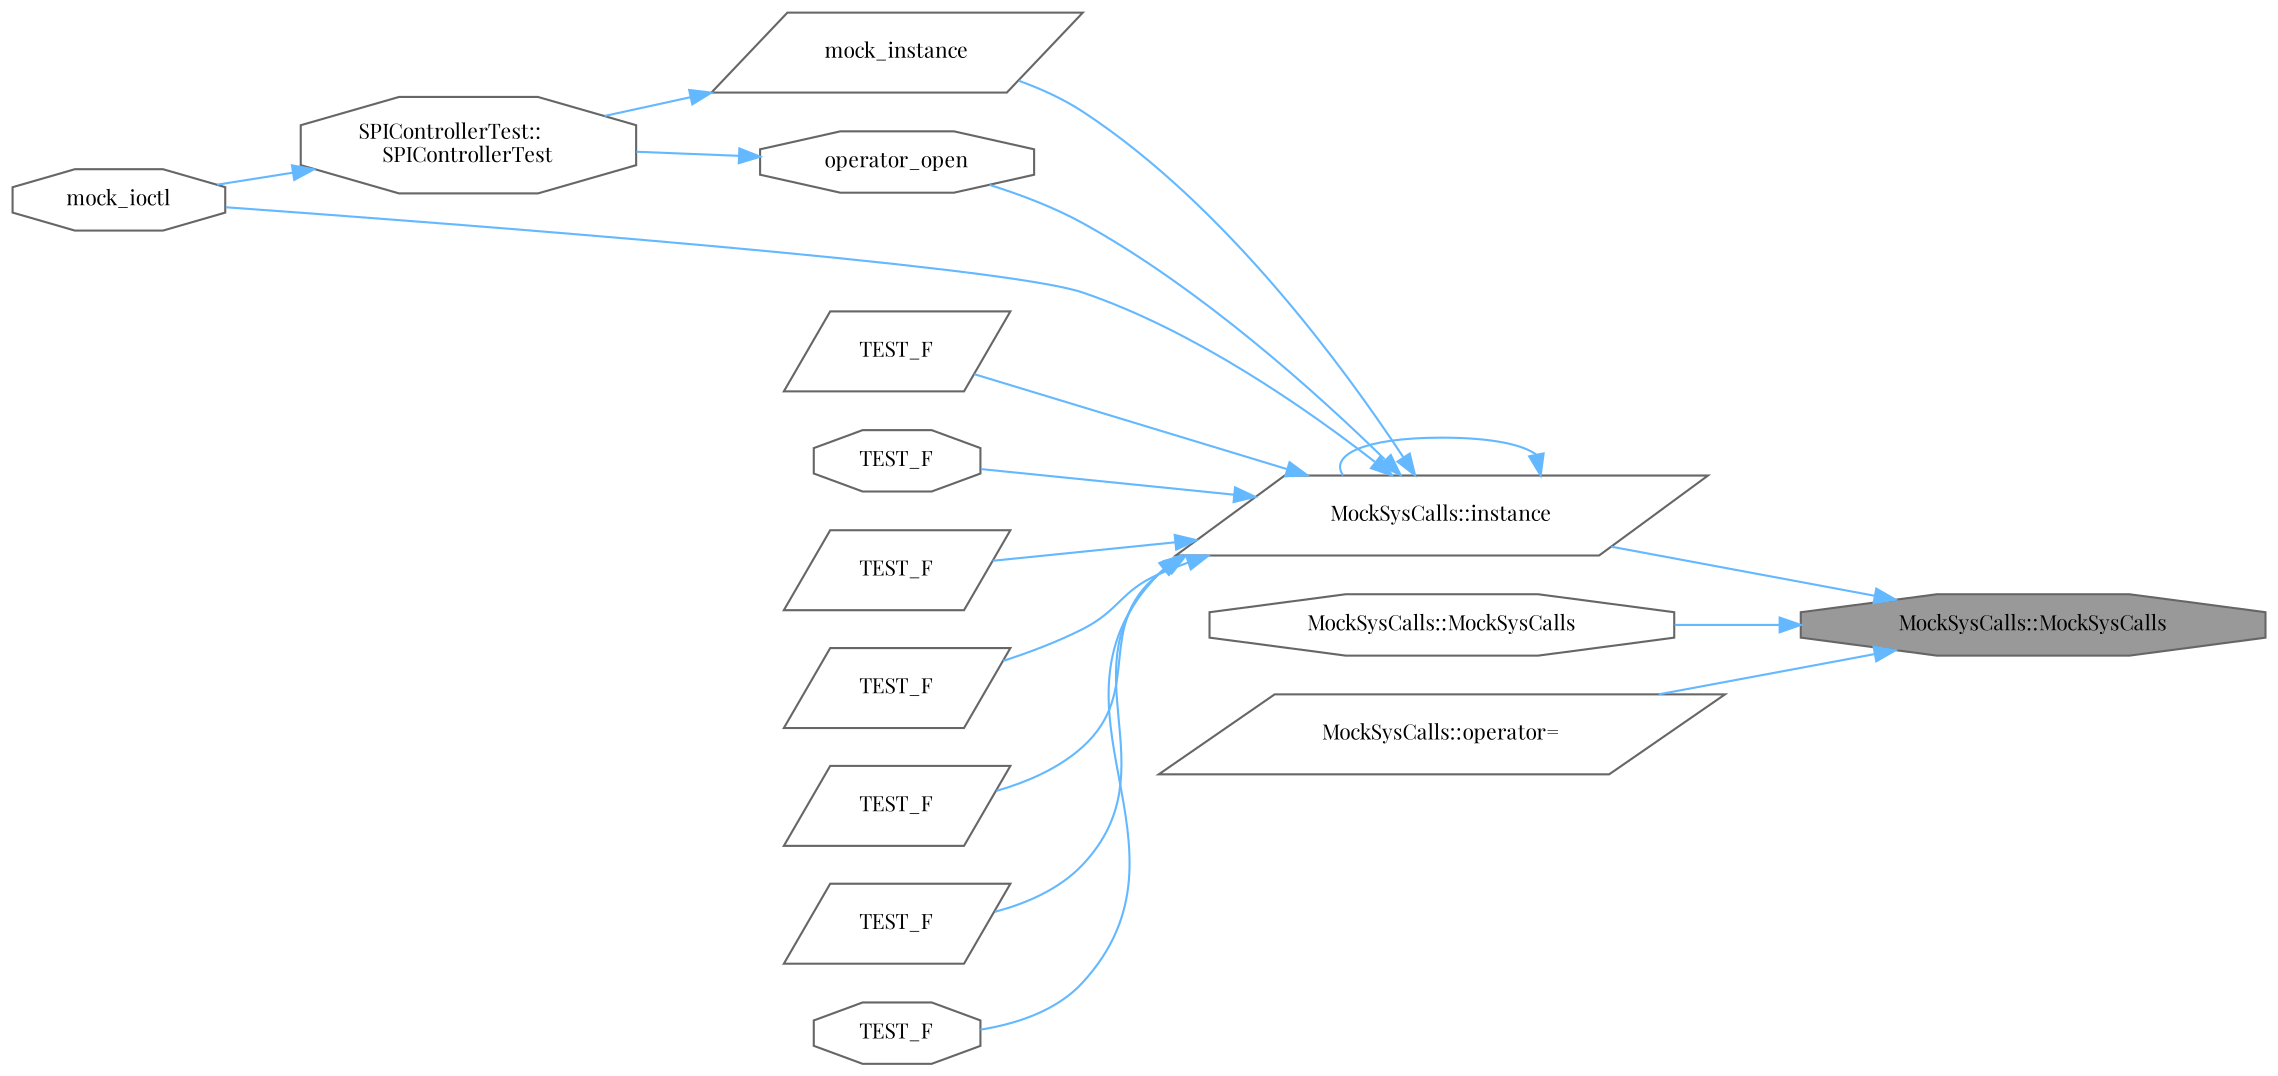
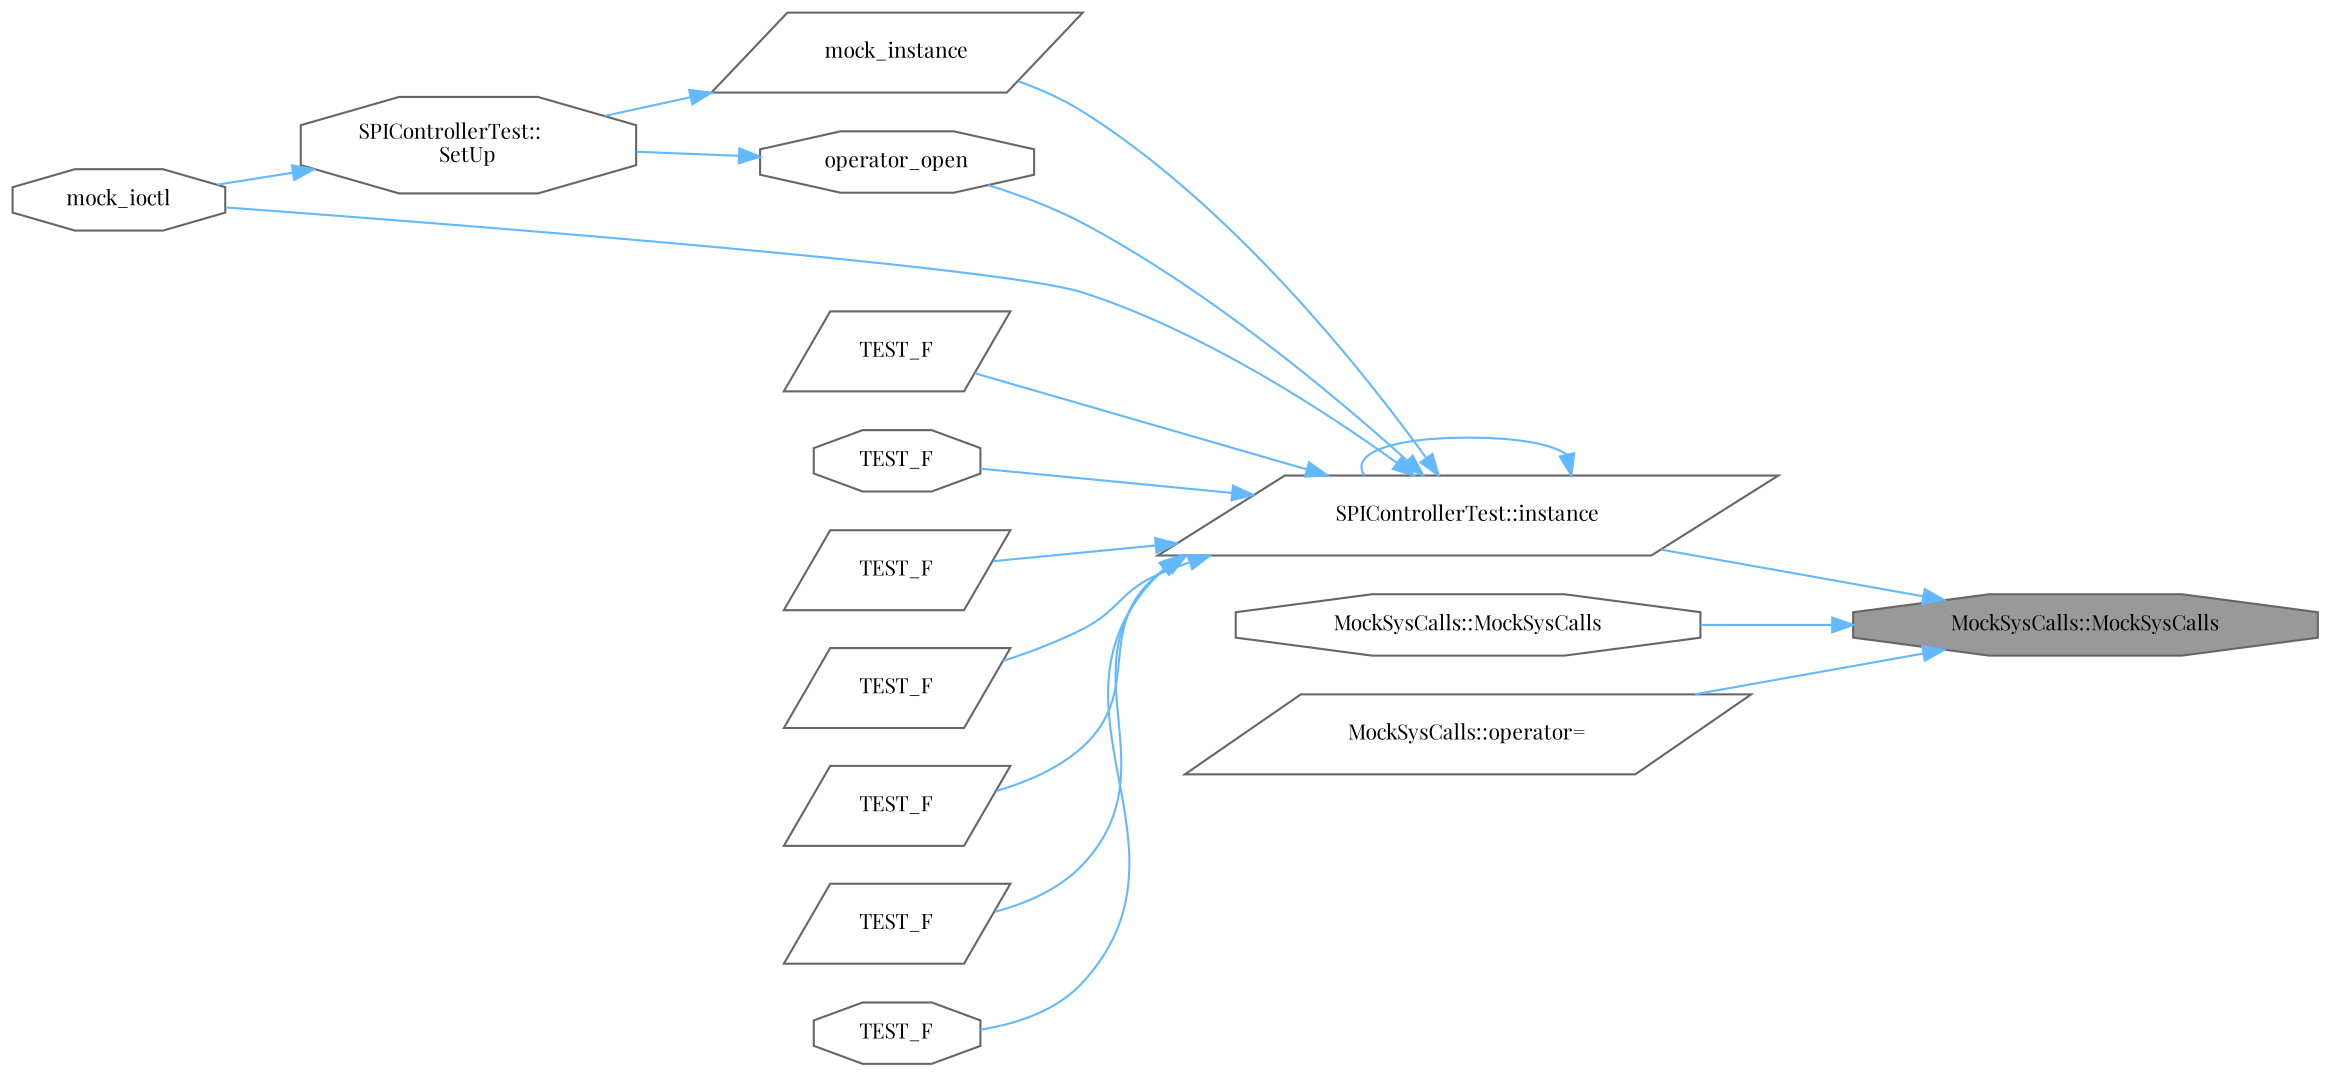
node "SPIControllerTest:: SPIControllerTest": label "SPIControllerTest:: SPIControllerTest" -> "SPIControllerTest:: SetUp"
node "MockSysCalls::instance": label "MockSysCalls::instance" -> "SPIControllerTest::instance"
